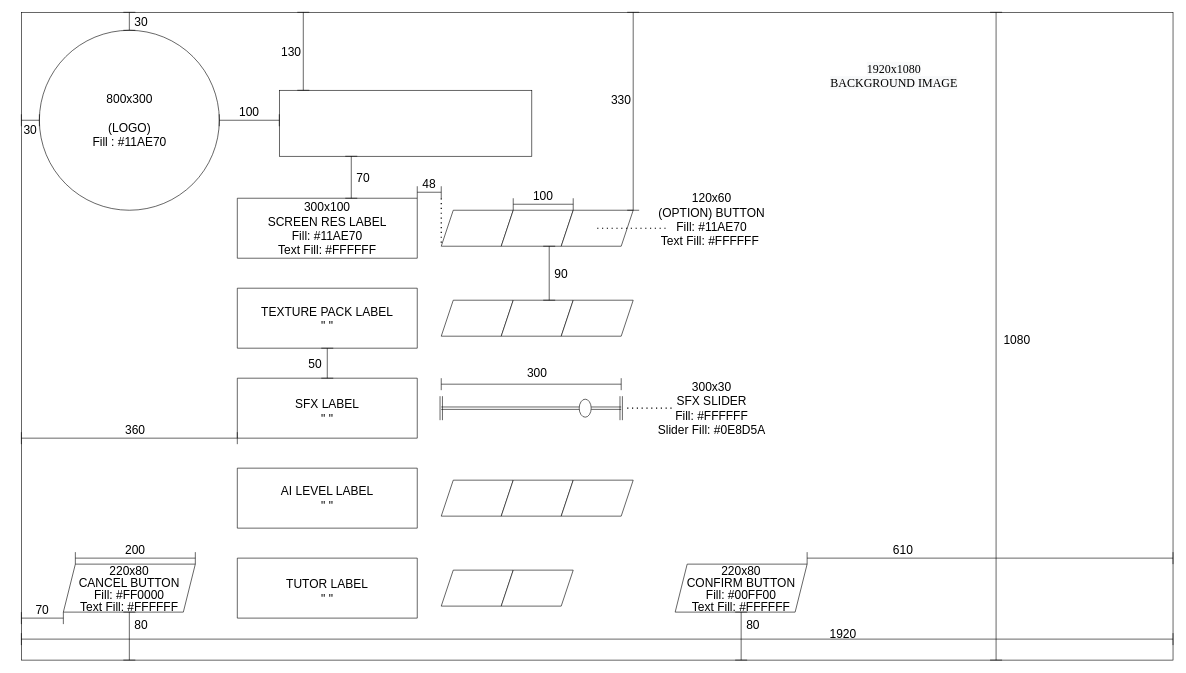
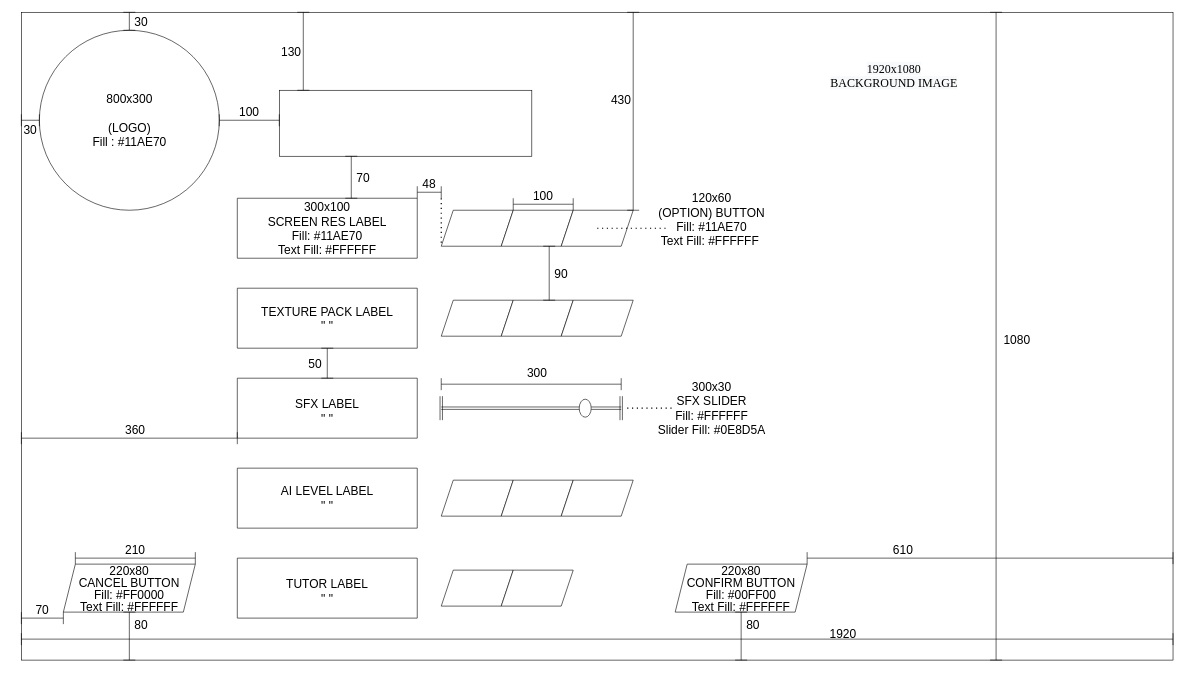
node "330": label "330" -> "430"
node "200": label "200" -> "210"
